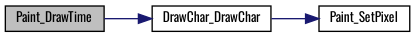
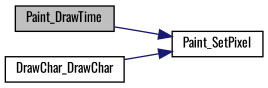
edge "Paint_DrawTime" -> "DrawChar_DrawChar": now "Paint_DrawTime" -> "Paint_SetPixel"
